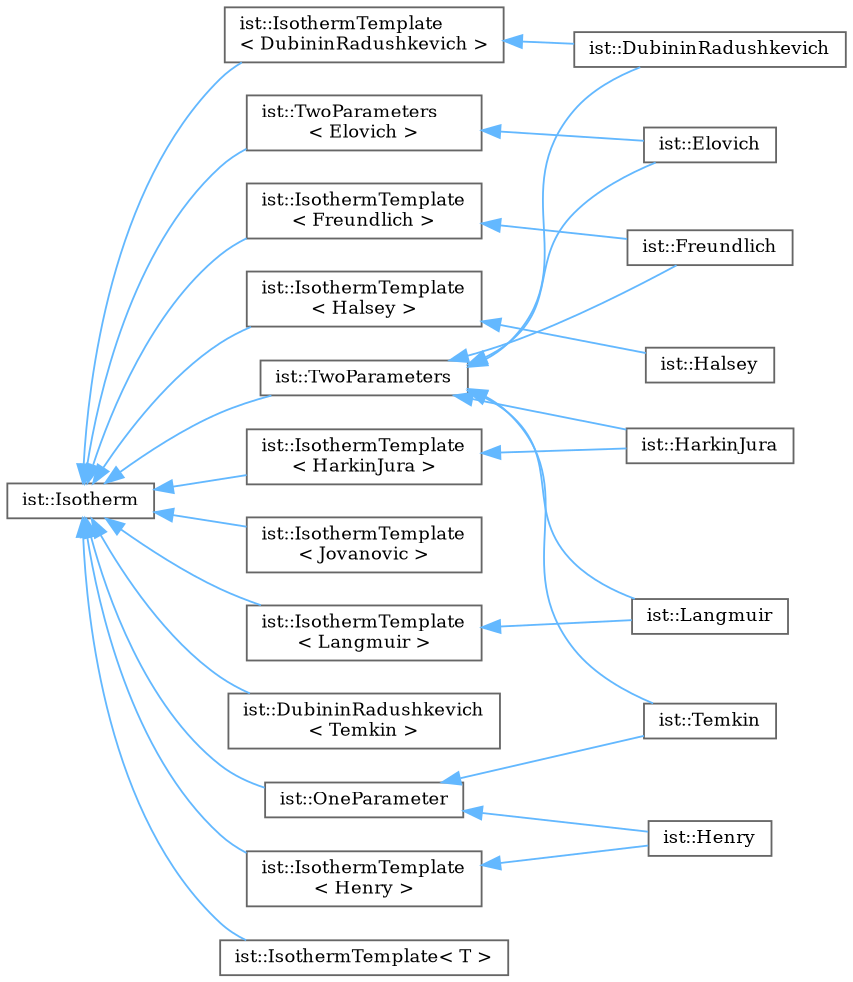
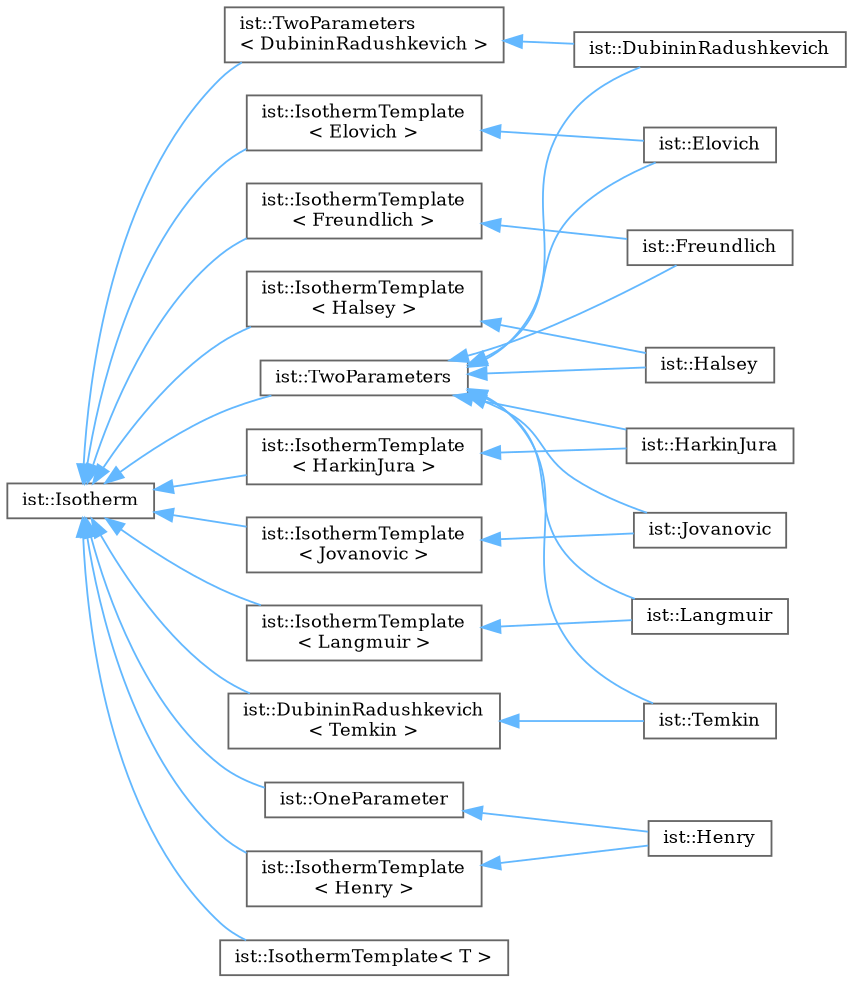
node "ist::IsothermTemplate < DubininRadushkevich >": label "ist::IsothermTemplate < DubininRadushkevich >" -> "ist::TwoParameters < DubininRadushkevich >"
node "ist::TwoParameters < Elovich >": label "ist::TwoParameters < Elovich >" -> "ist::IsothermTemplate < Elovich >"
edge "ist::Halsey" -> "ist::TwoParameters": added
node "ist::Jovanovic": added
edge "ist::Temkin" -> "ist::OneParameter": now "ist::Temkin" -> "ist::DubininRadushkevich < Temkin >"
